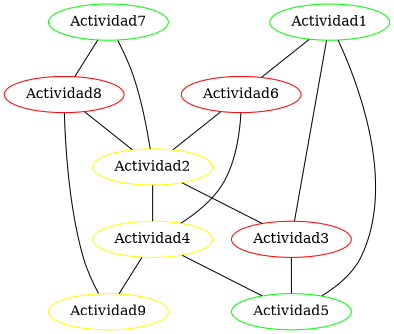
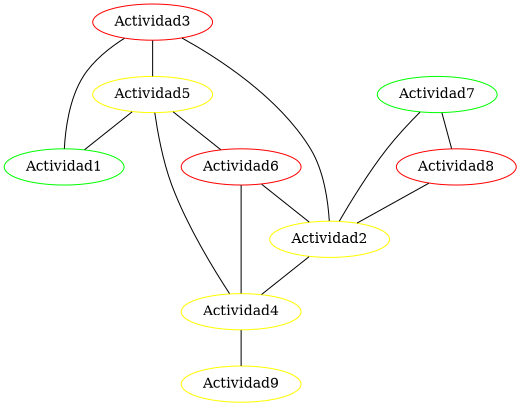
edge "Actividad1" -- "Actividad6": now "Actividad5" -- "Actividad6"
edge "Actividad8" -- "Actividad9": removed
node "Actividad5": color green -> yellow
